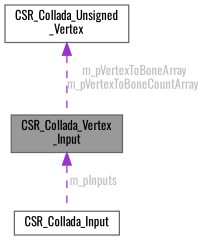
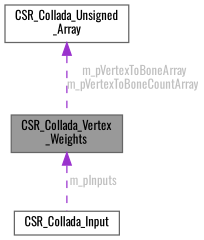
node "CSR_Collada_Unsigned _Vertex": label "CSR_Collada_Unsigned _Vertex" -> "CSR_Collada_Unsigned _Array"
node "CSR_Collada_Vertex _Input": label "CSR_Collada_Vertex _Input" -> "CSR_Collada_Vertex _Weights"
